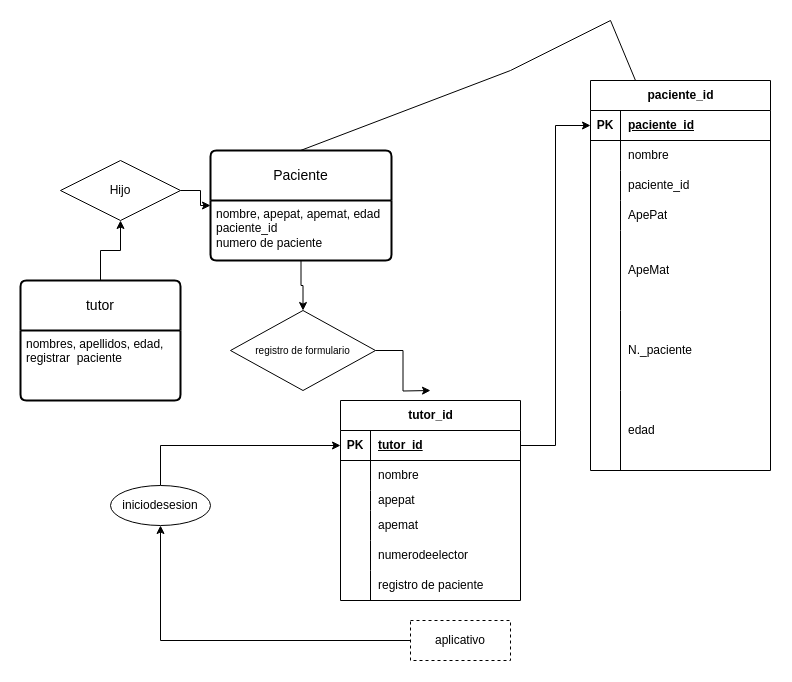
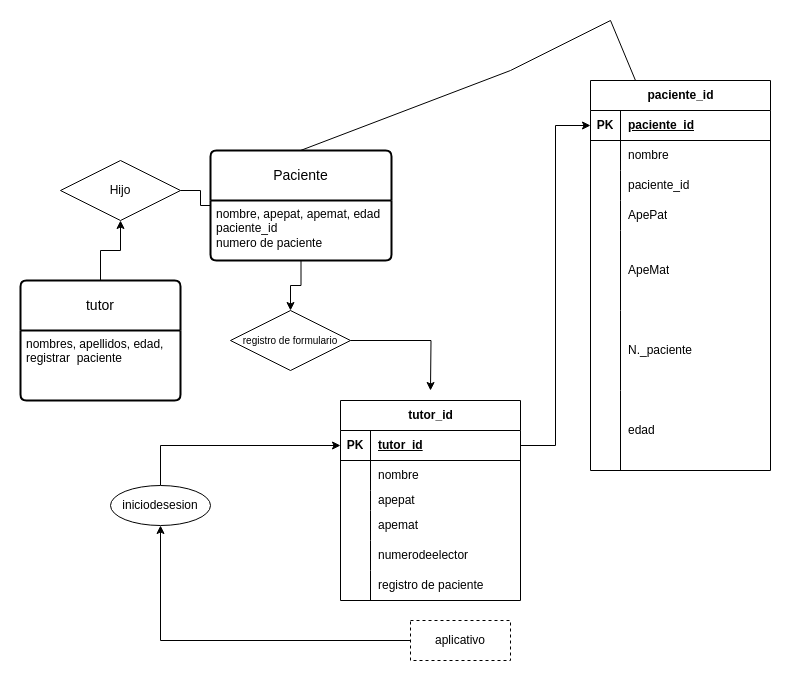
edge "Hijo" -> "Paciente": arrowhead classic -> none
node "registro de formulario": size 145x80 -> 120x60
